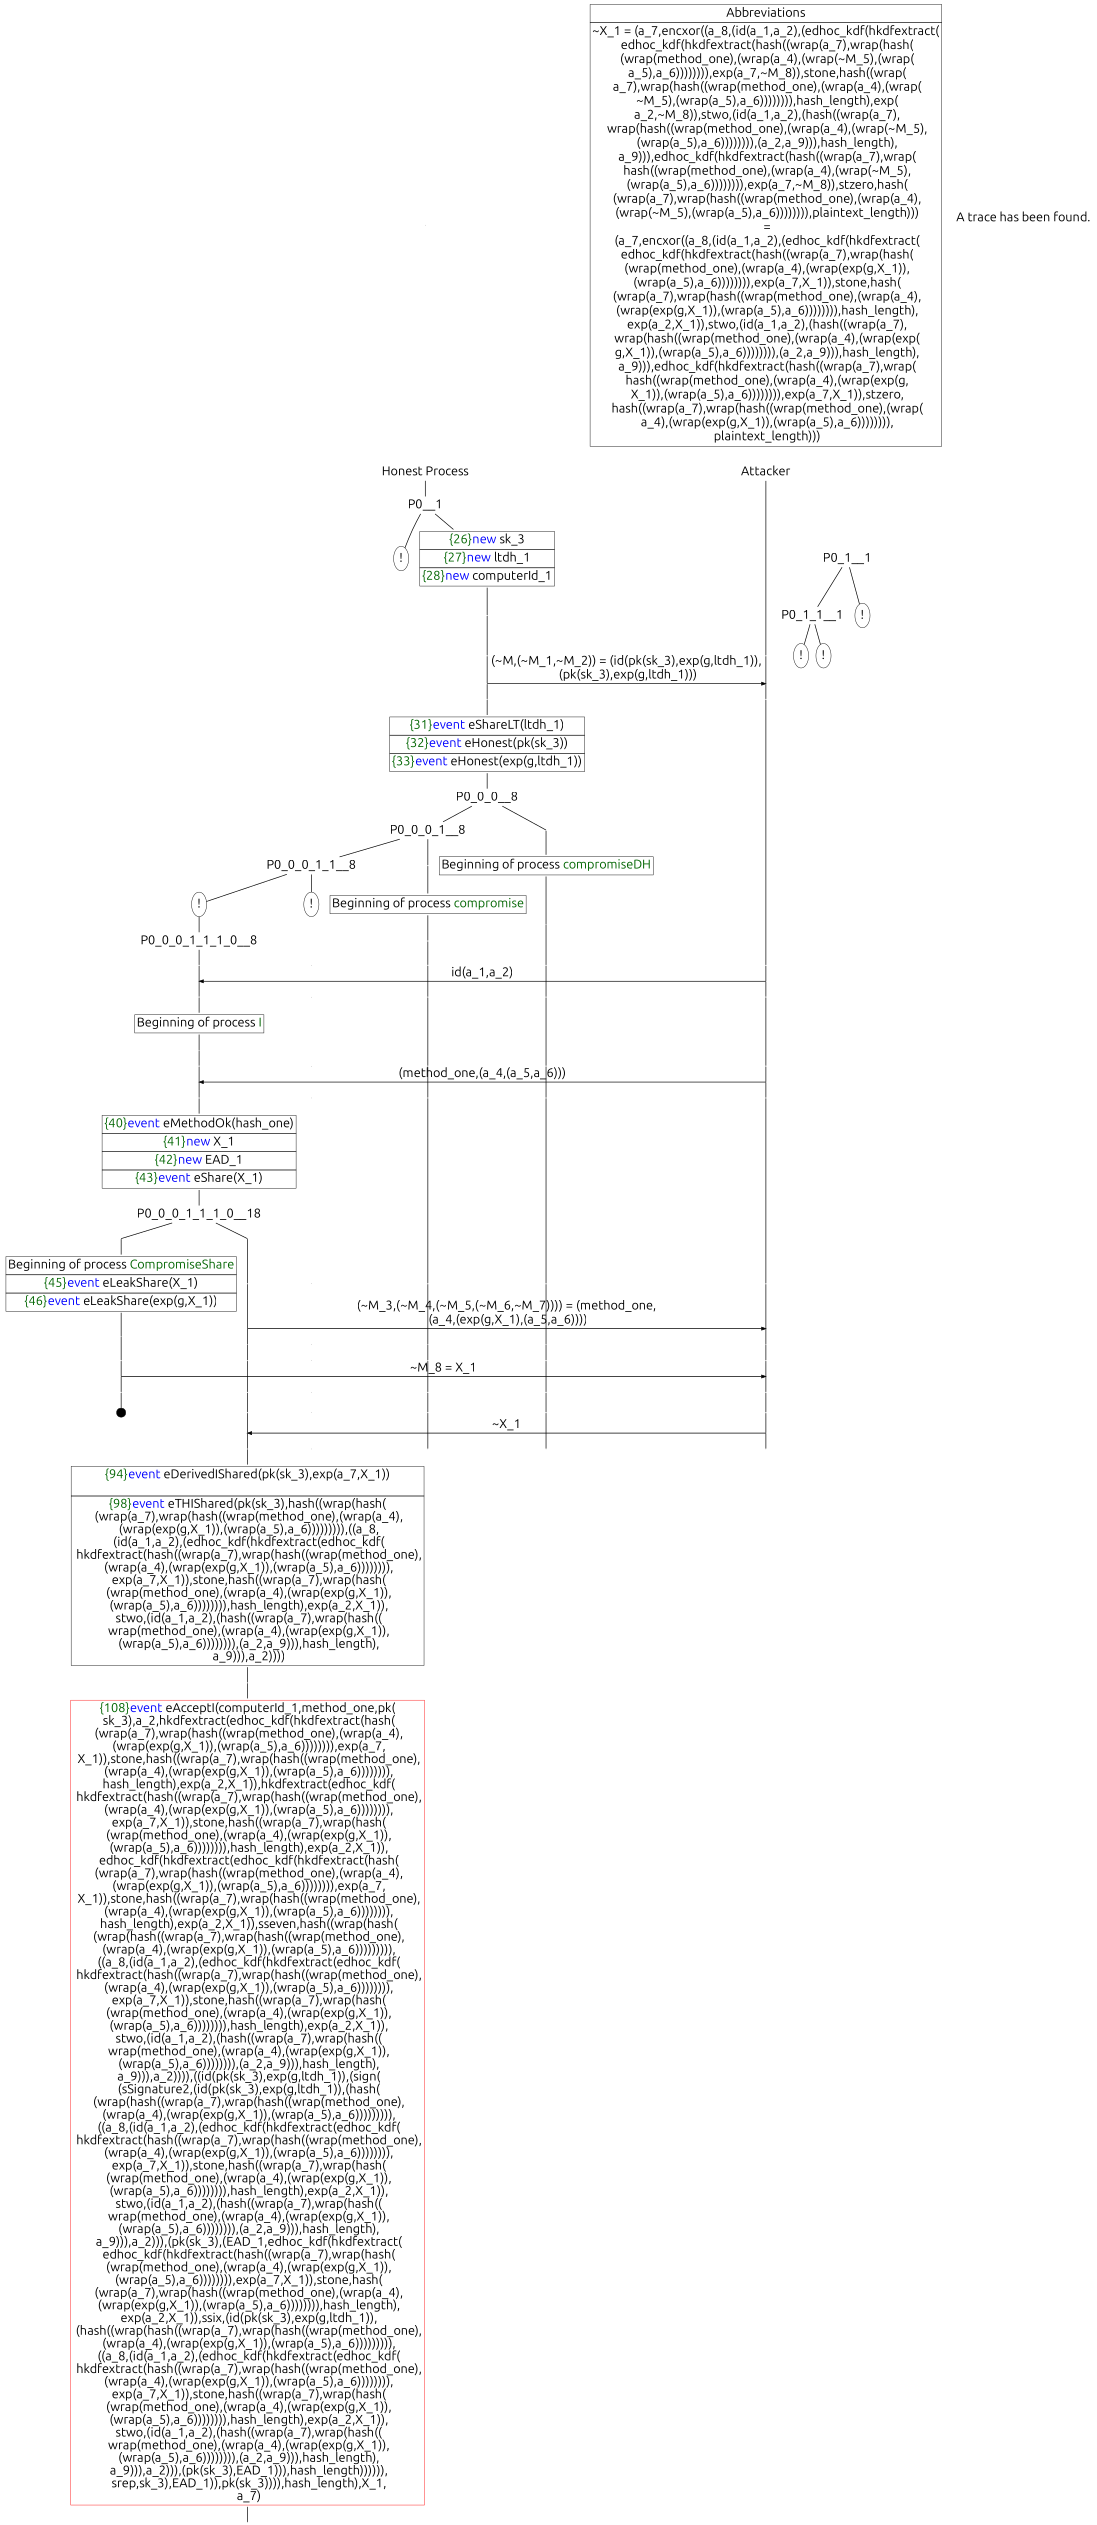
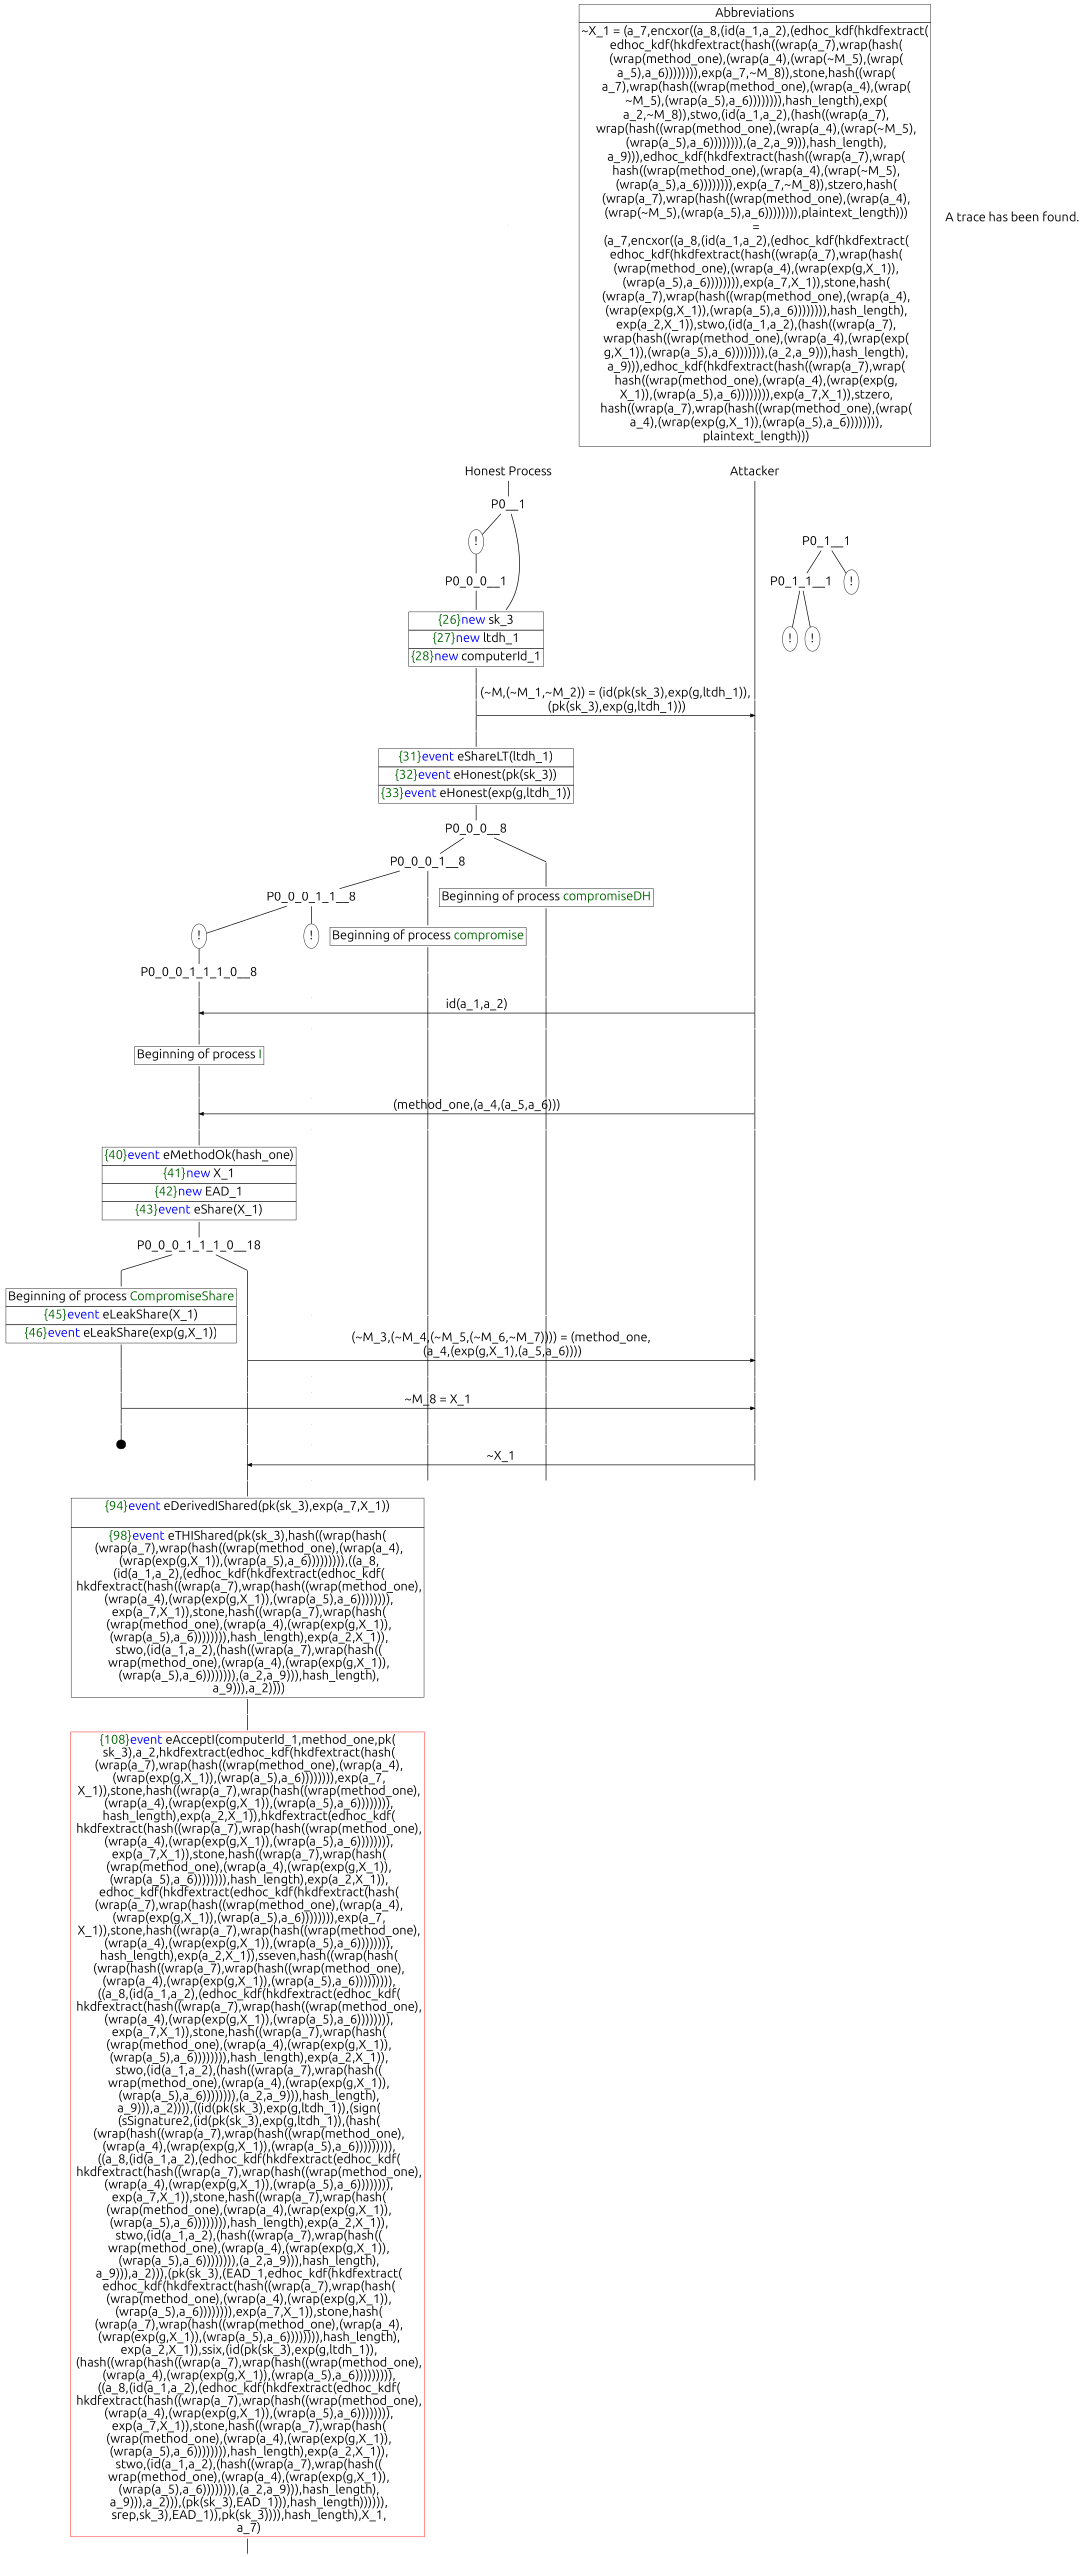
node "P0_0_0__1": added
